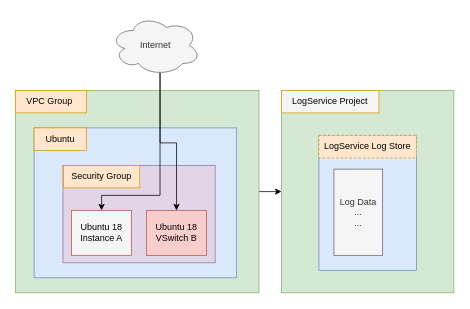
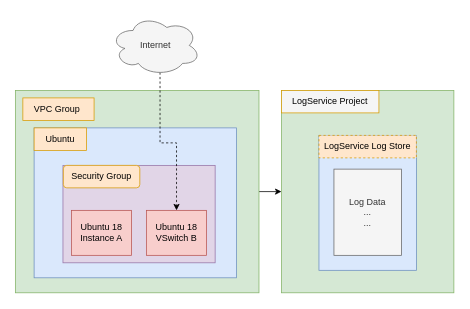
node "VPC Group": moved (51, 102) -> (59, 109)
edge "Internet" -> "Ubuntu 18 VSwitch B": style solid -> dashed
node "Security Group": shape rectangle -> rounded rectangle
edge "Internet" -> "Ubuntu 18 Instance A": removed
node "Log Data ... ...": size 49x86 -> 68x86
node "Ubuntu 18 Instance A": fillcolor #f5f5f5 -> #f8cecc
